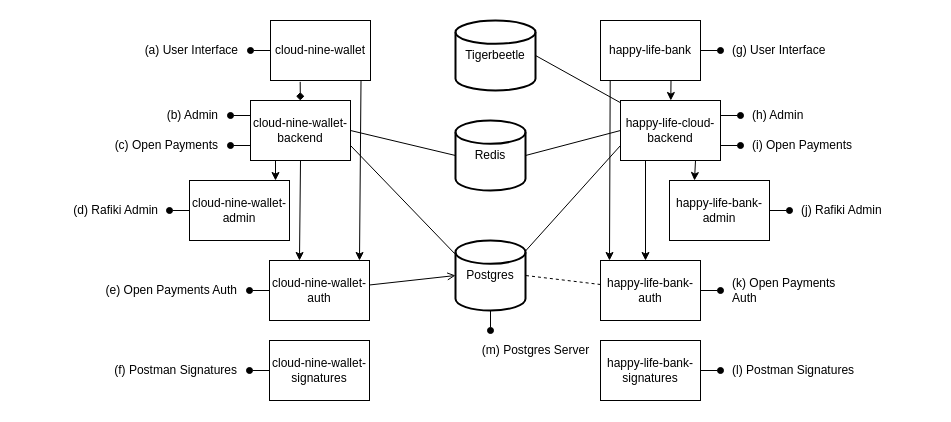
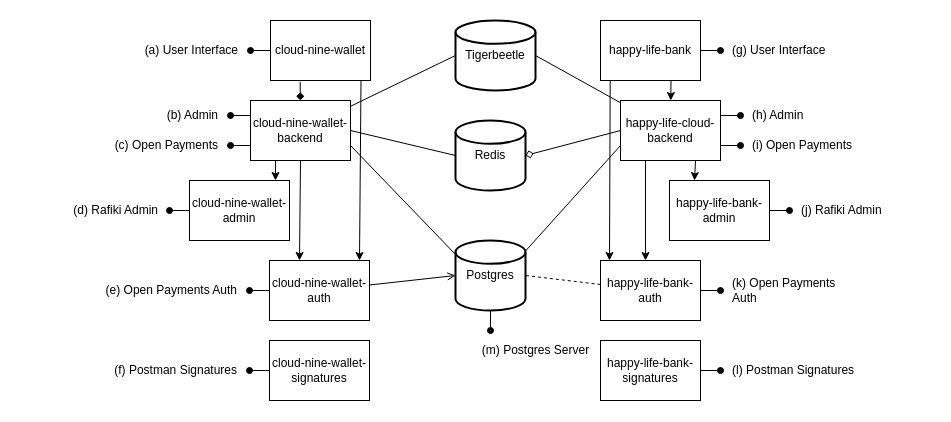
edge "Tigerbeetle" -- "cloud-nine-wallet-backend": added
edge "happy-life-cloud-backend" -- "Redis": arrowhead none -> diamond
